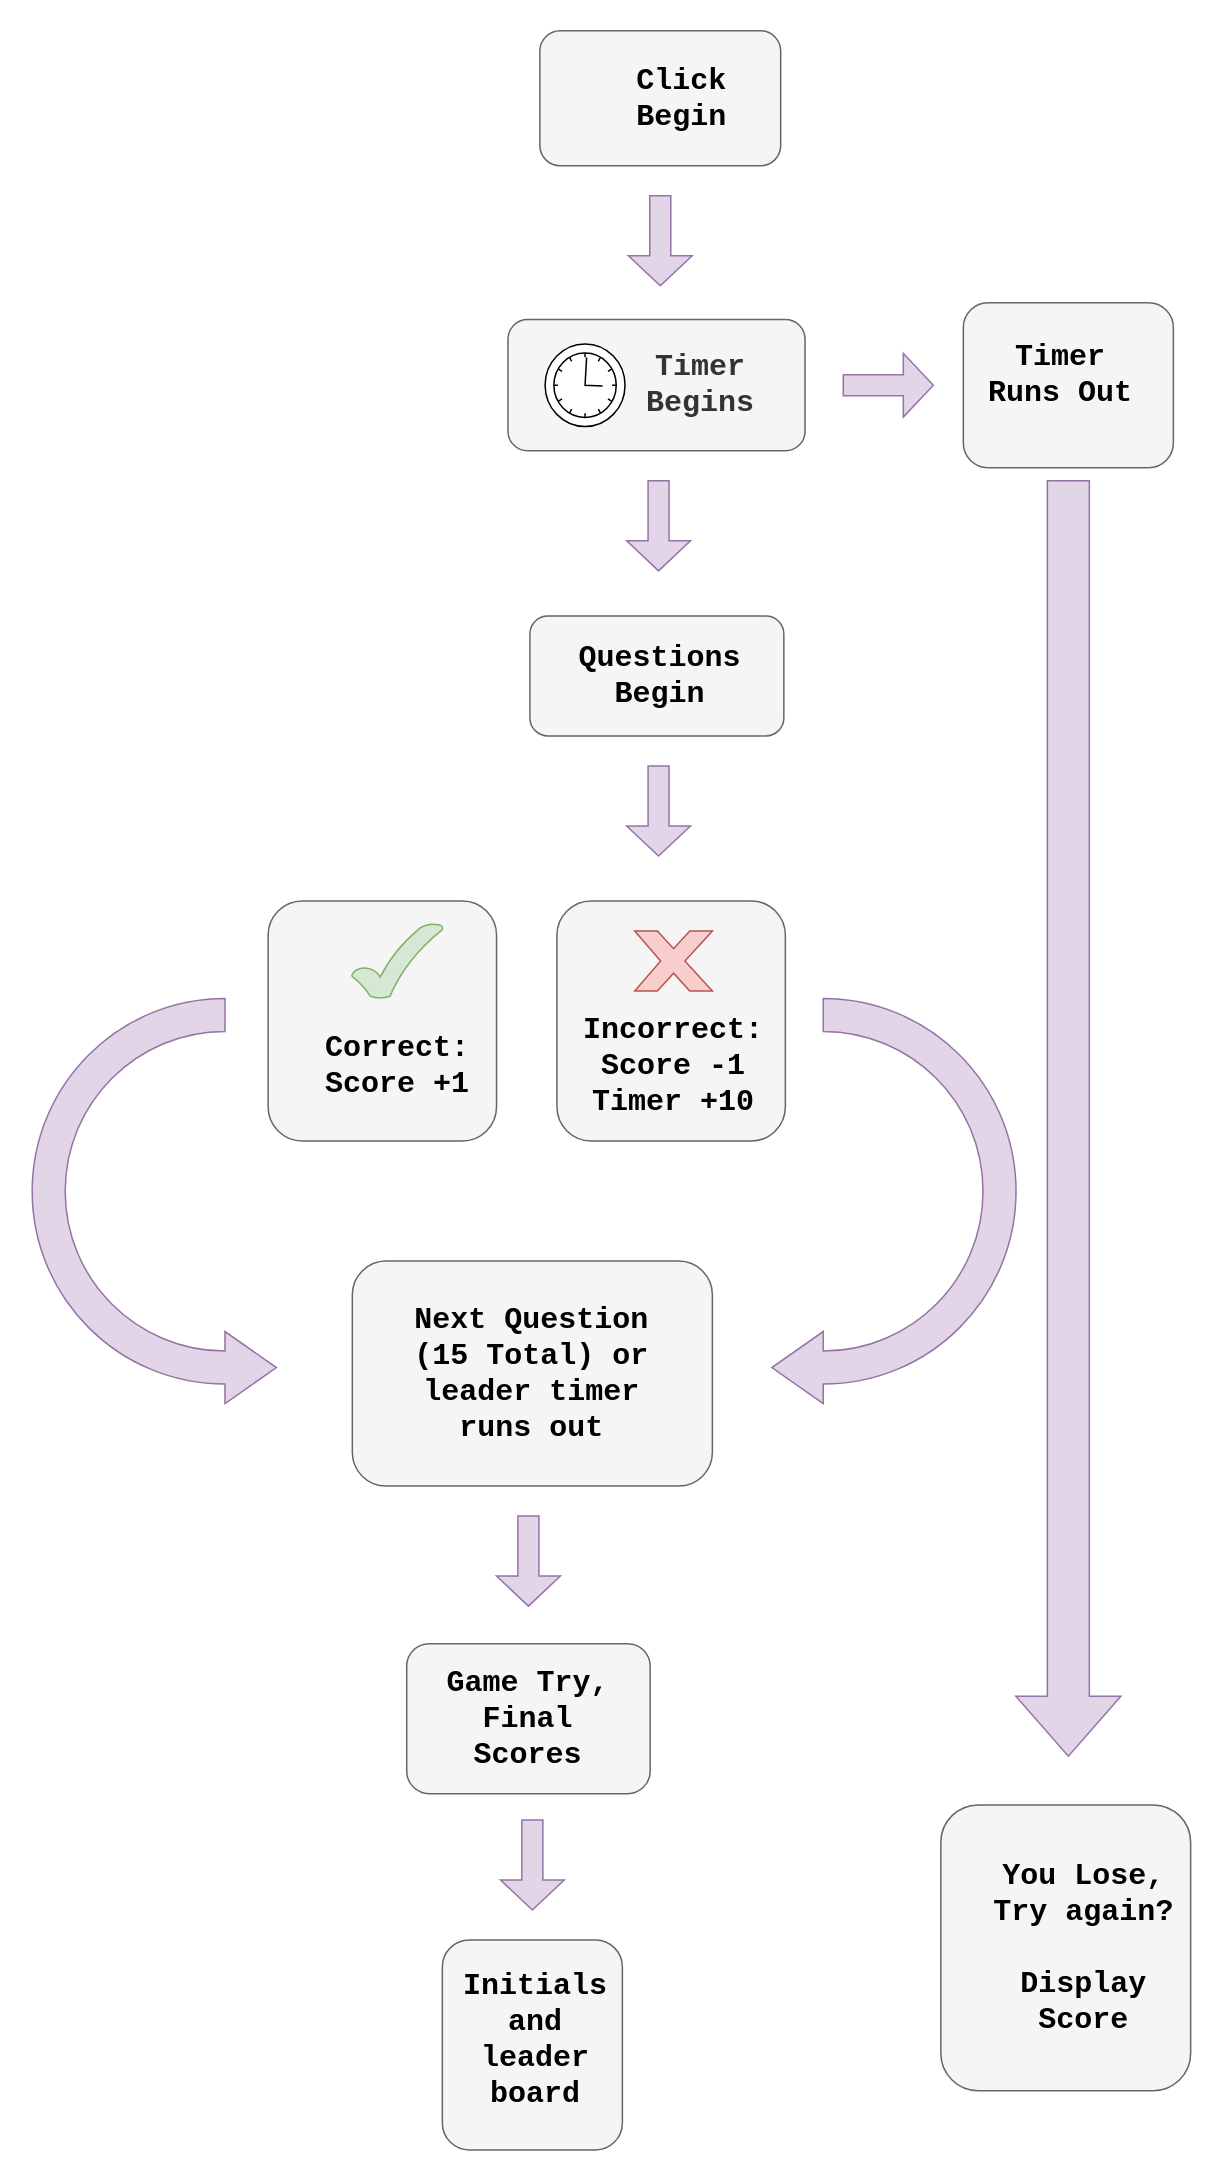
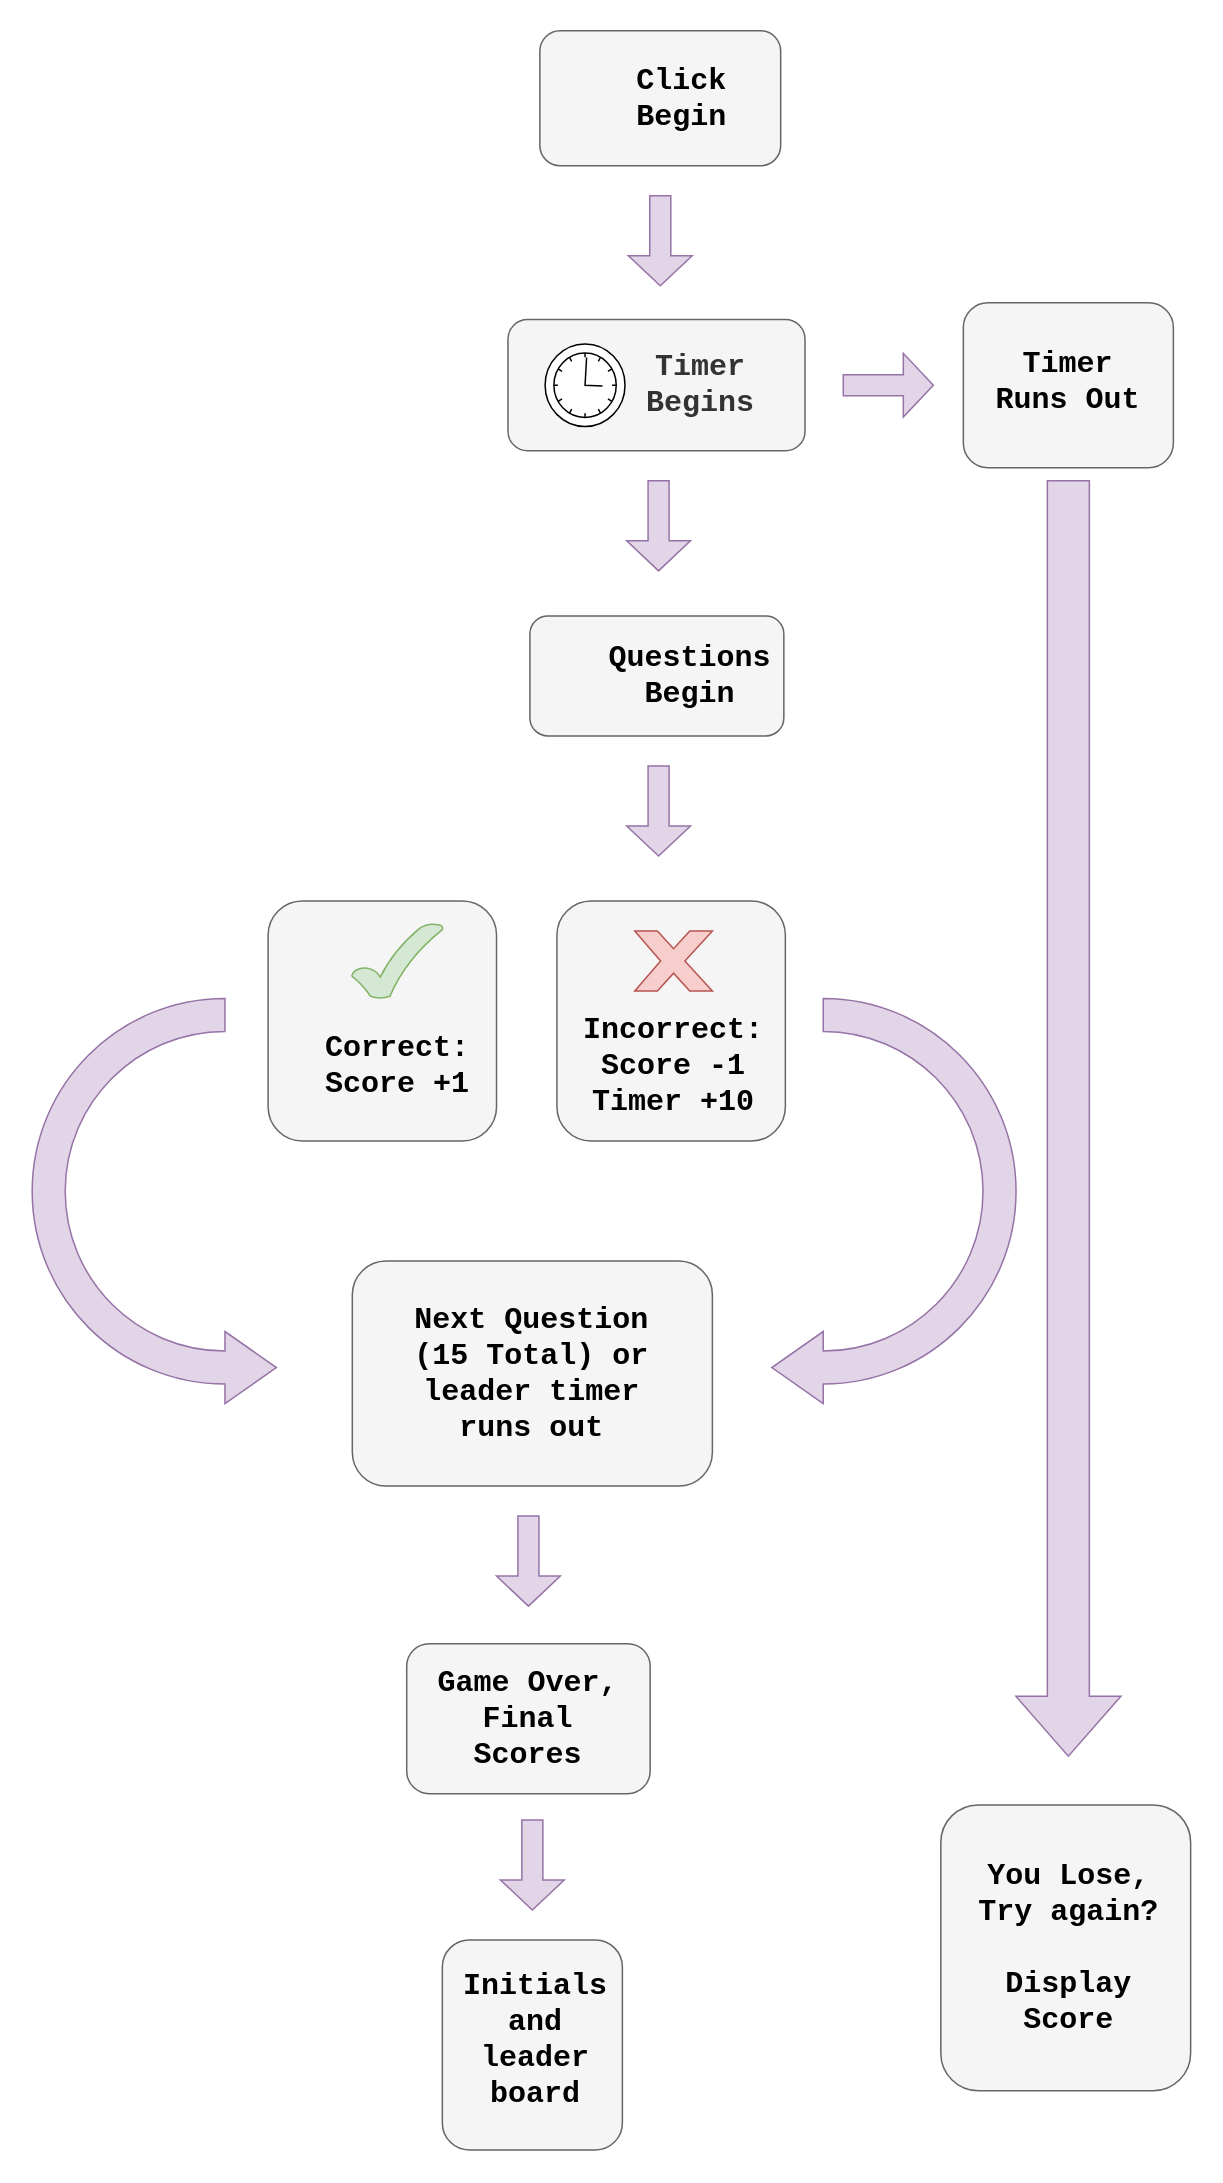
node "Timer Runs Out": moved (1061, 374) -> (1068, 381)
node "Questions Begin": moved (660, 676) -> (690, 676)
node "Game Try, Final Scores": label "Game Try, Final Scores" -> "Game Over, Final Scores"
node "You Lose, Try again? Display Score": moved (1083, 1966) -> (1068, 1966)
